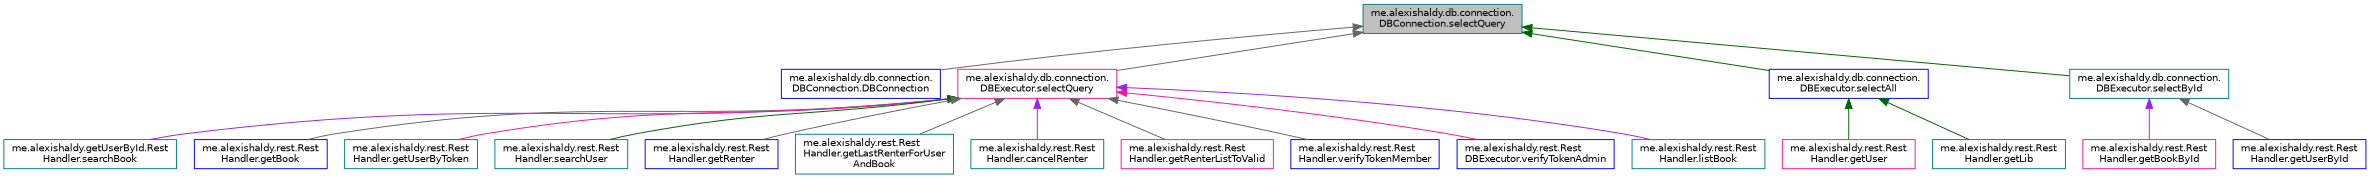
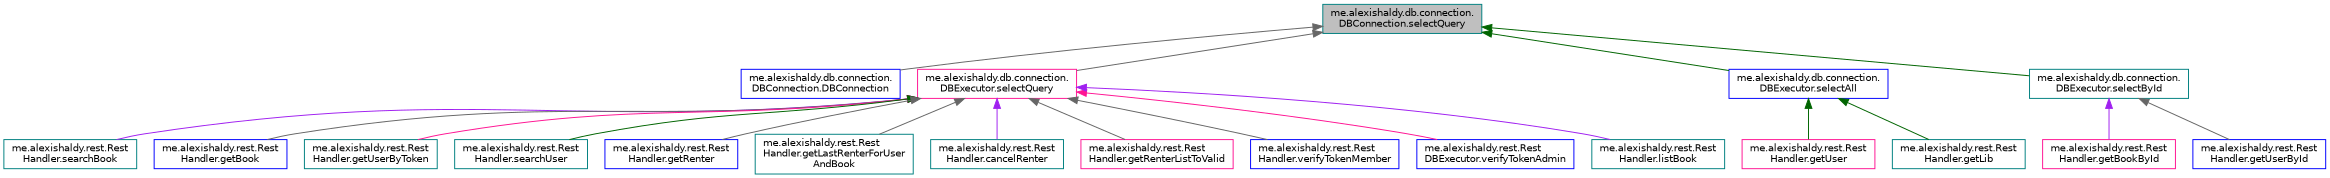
node "me.alexishaldy.getUserById.Rest Handler.searchBook": label "me.alexishaldy.getUserById.Rest Handler.searchBook" -> "me.alexishaldy.rest.Rest Handler.searchBook"
